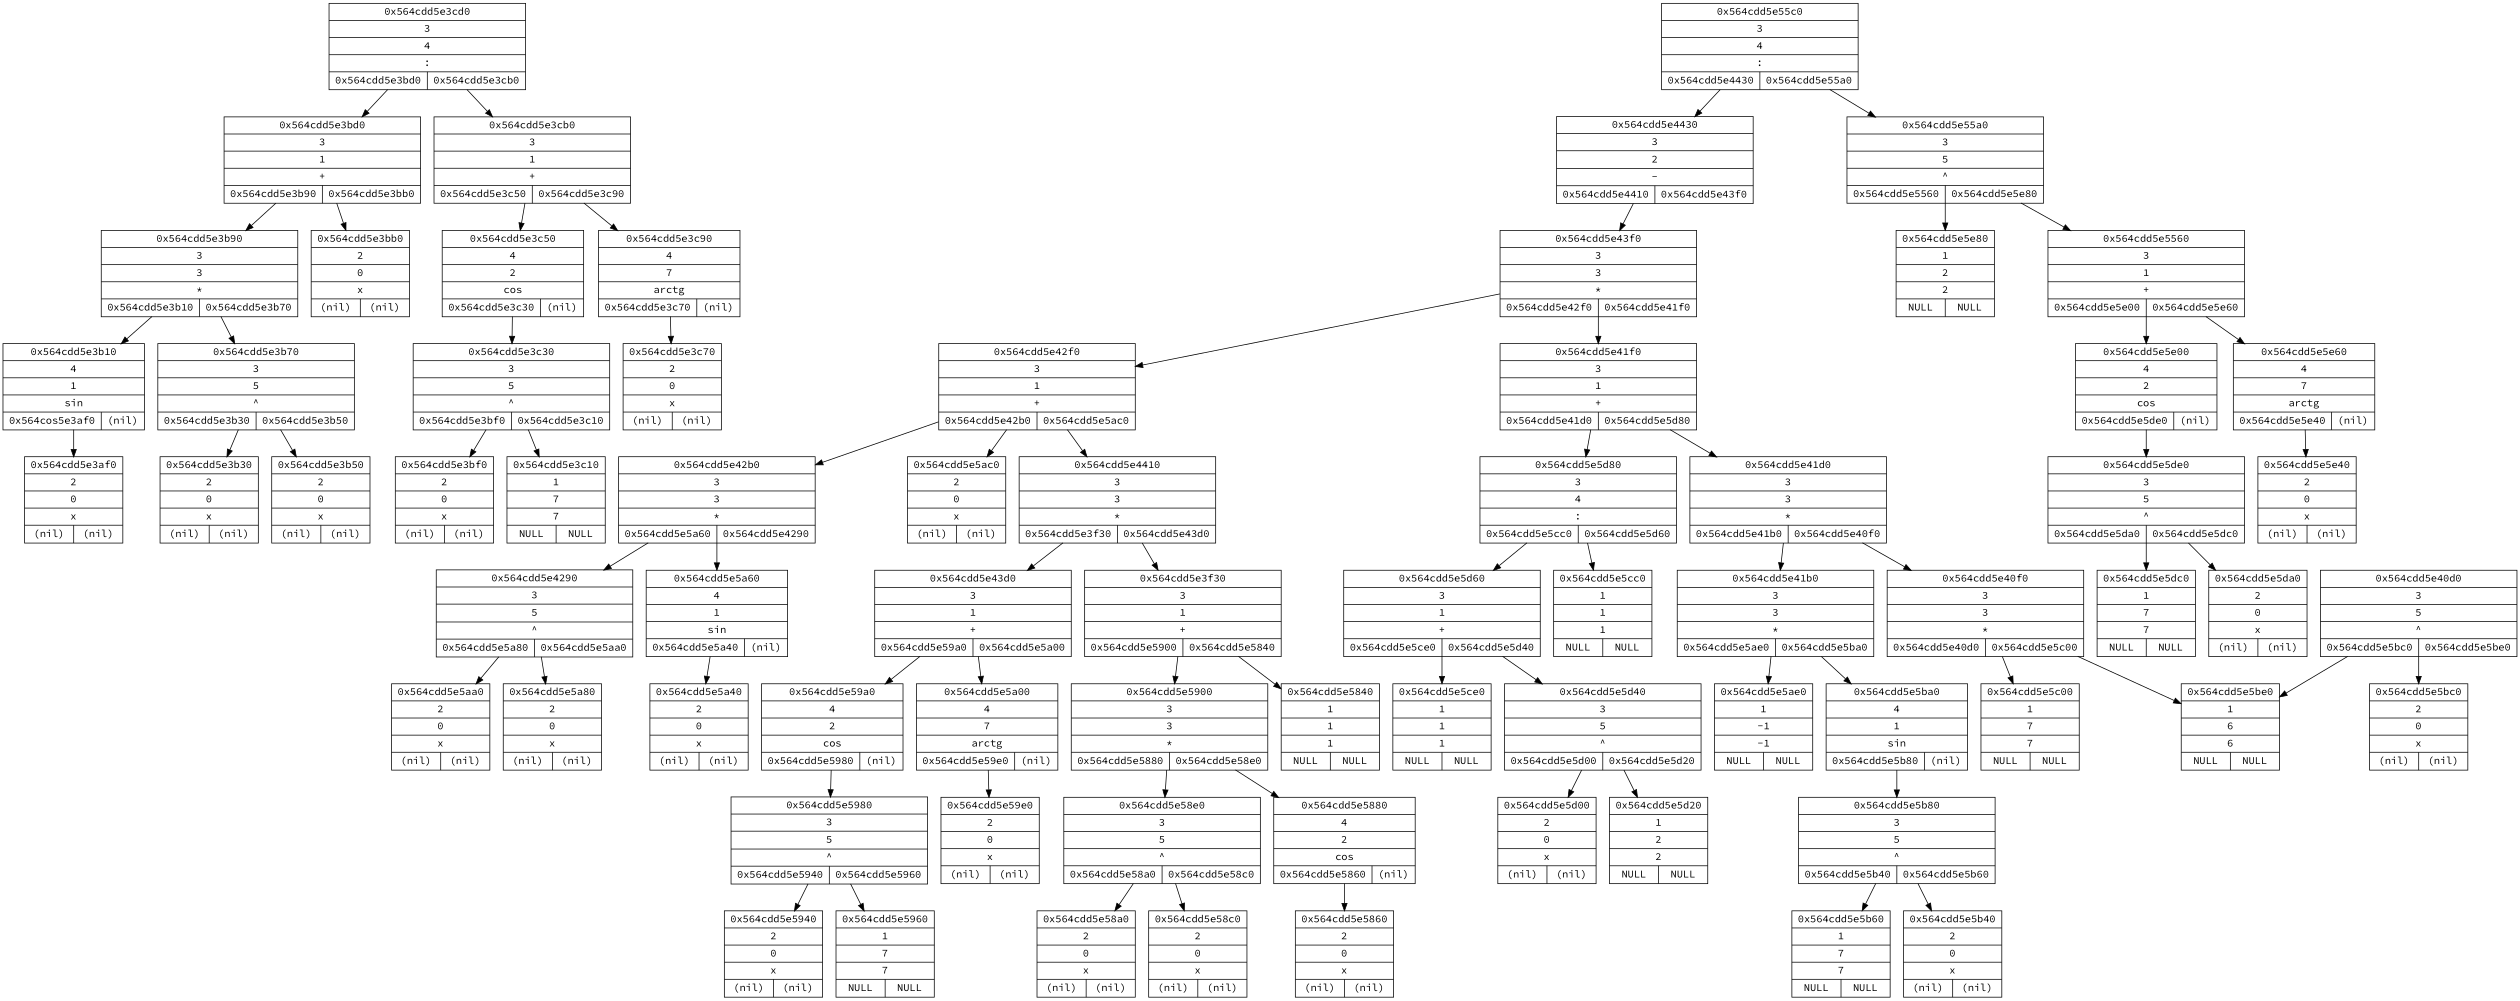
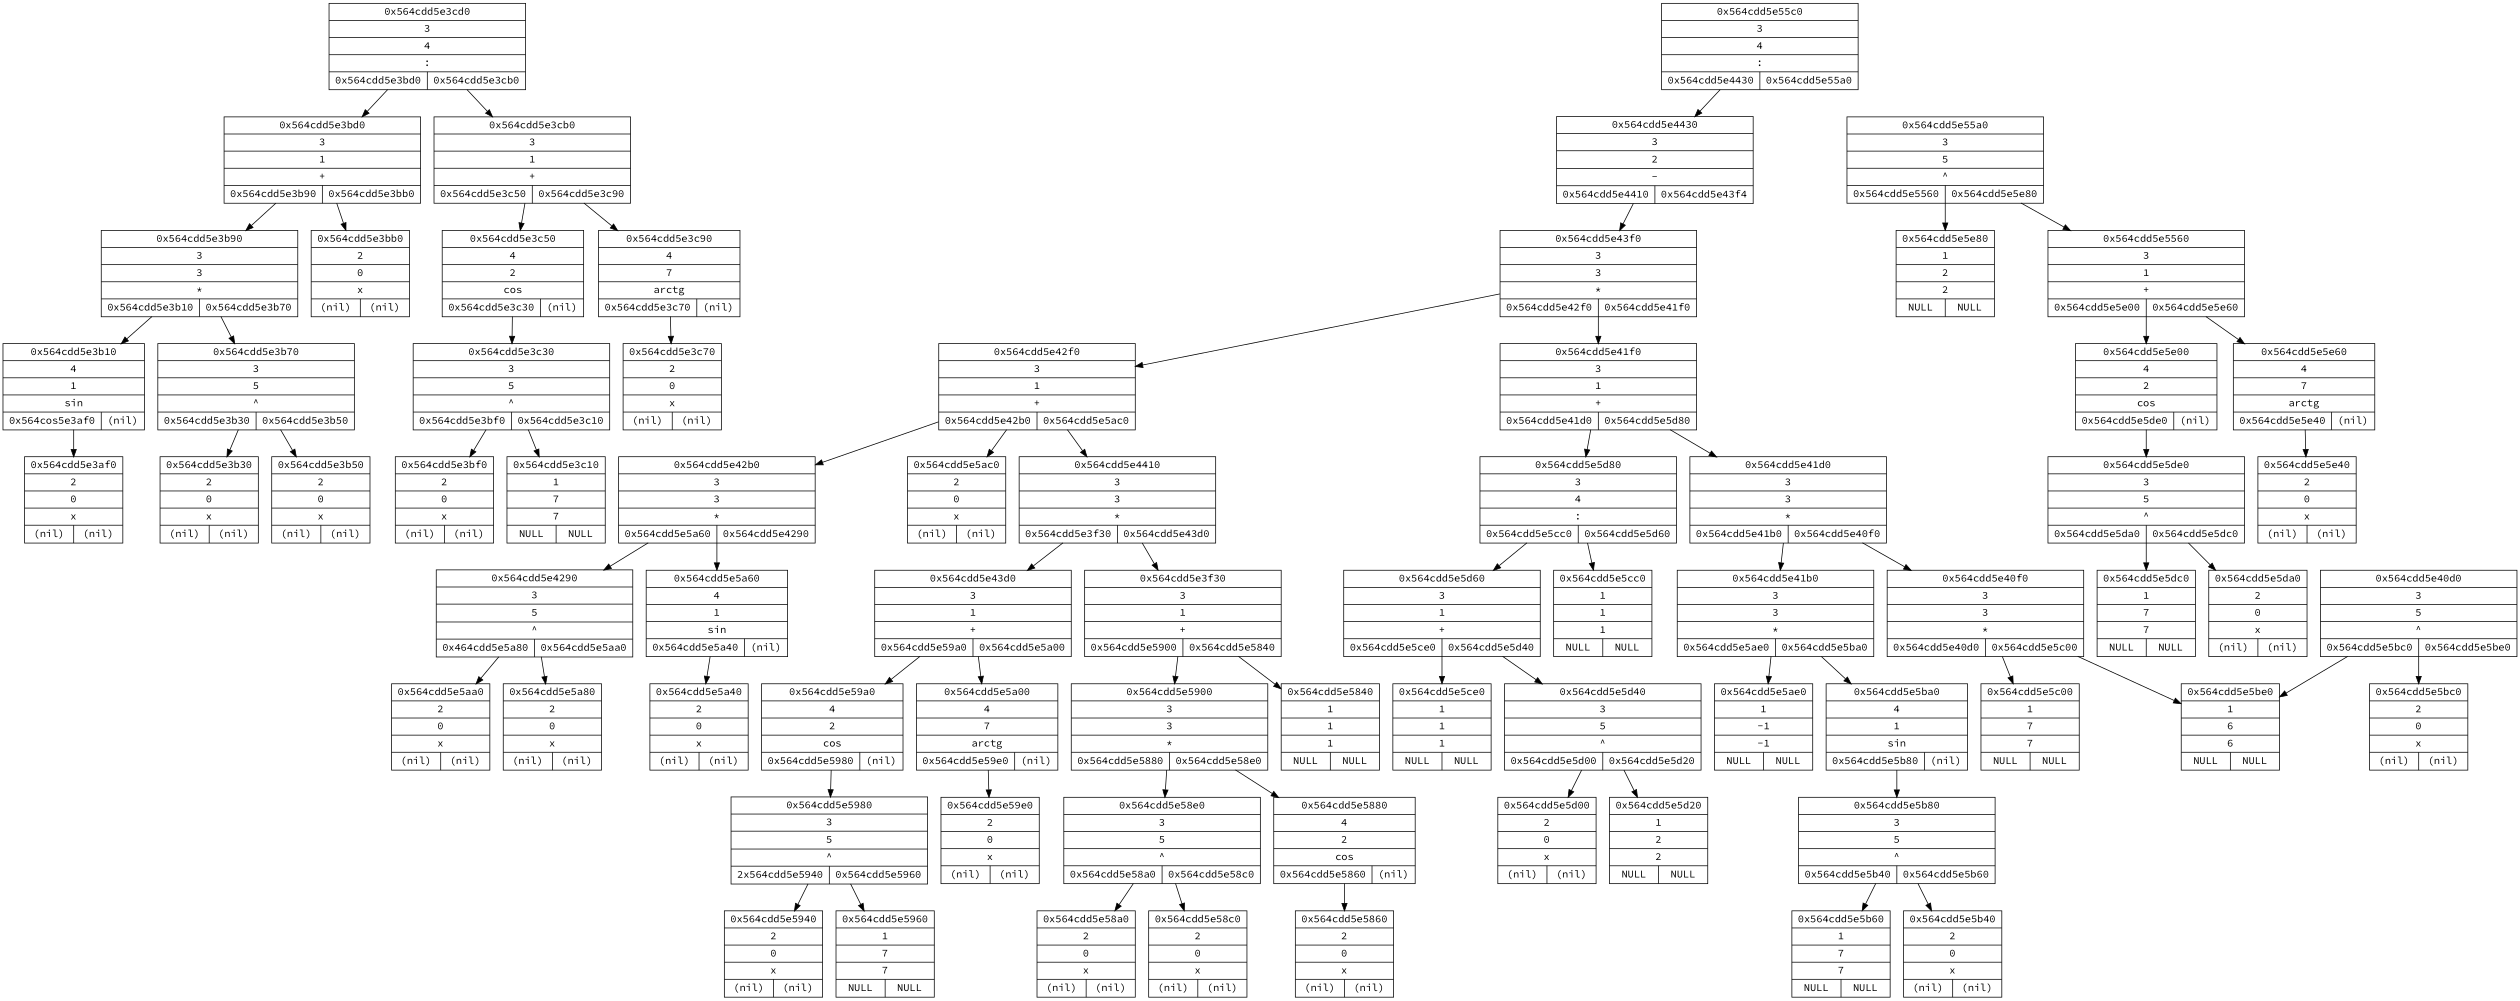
edge "0x564cdd5e55c0" -> "0x564cdd5e55a0": removed
node "0x564cdd5e4430": text "0x564cdd5e43f0" -> "0x564cdd5e43f4"
node "0x564cdd5e4290": text "0x564cdd5e5a80" -> "0x464cdd5e5a80"
node "0x564cdd5e5980": text "0x564cdd5e5940" -> "2x564cdd5e5940"
